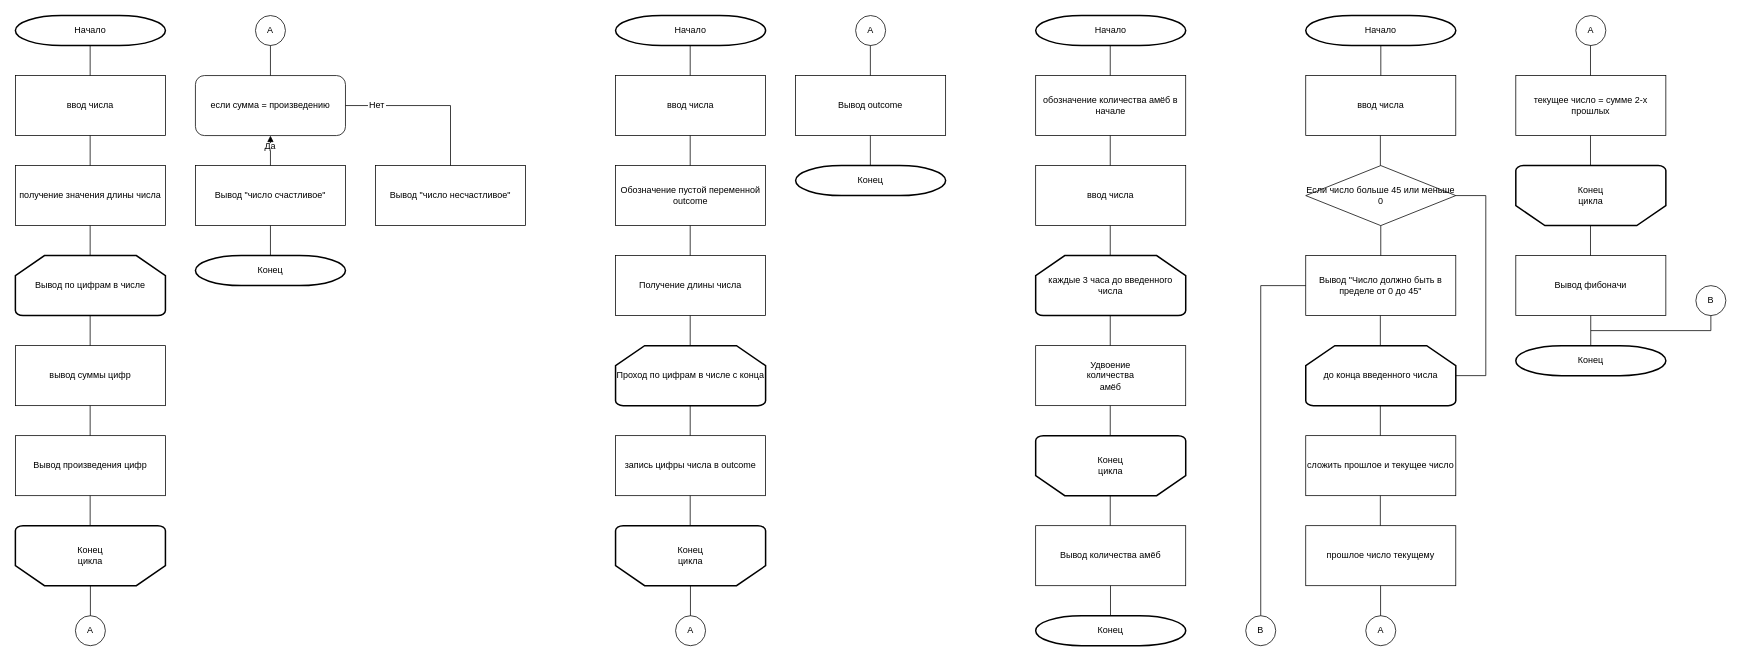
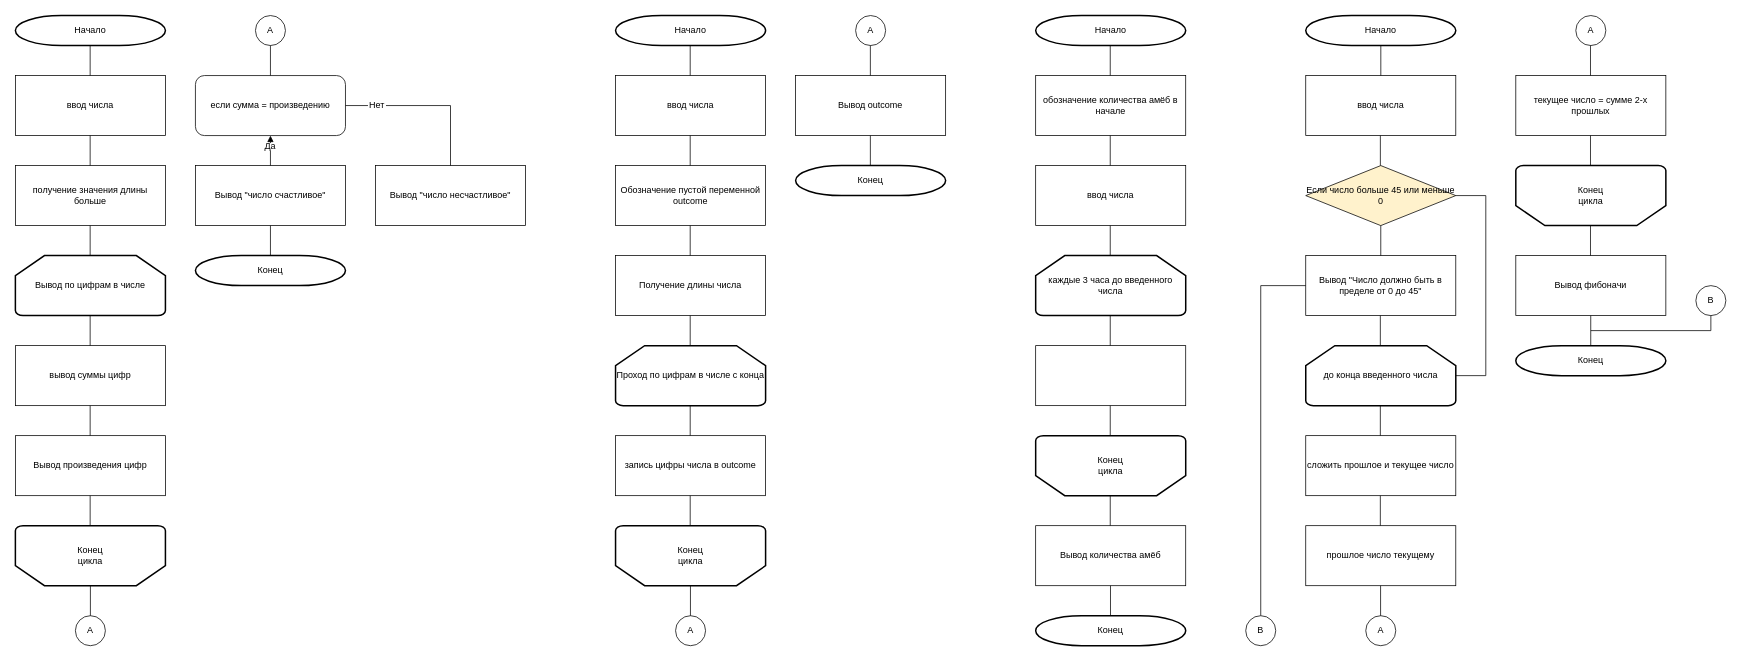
node "получение значения длины числа": label "получение значения длины числа" -> "получение значения длины больше"
node "Если число больше 45 или меньше 0": fillcolor #ffffff -> #fff2cc
node "Удвоение количества амёб": removed
